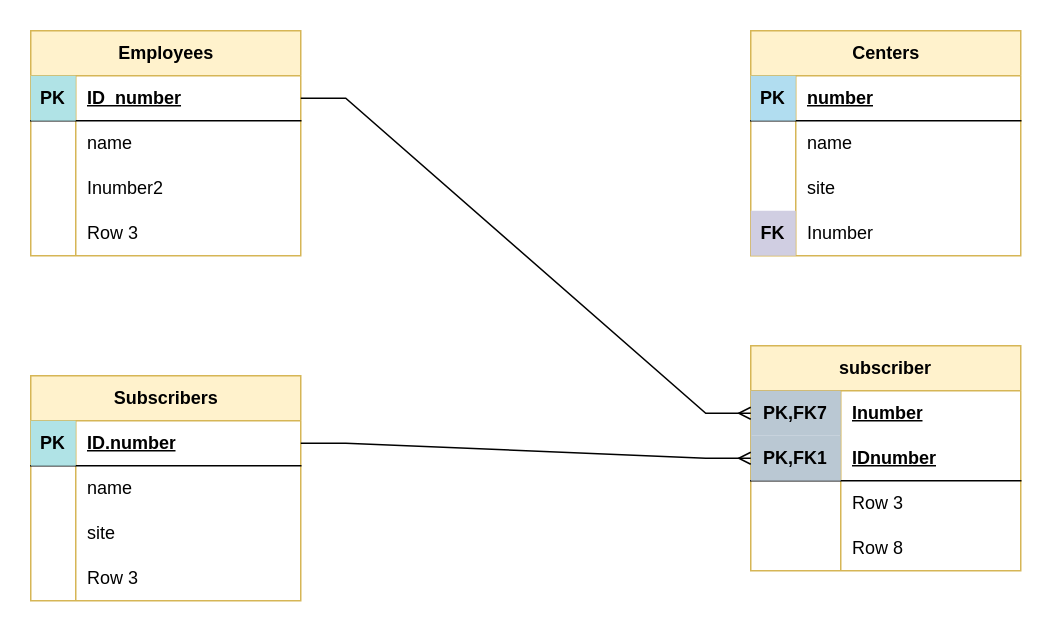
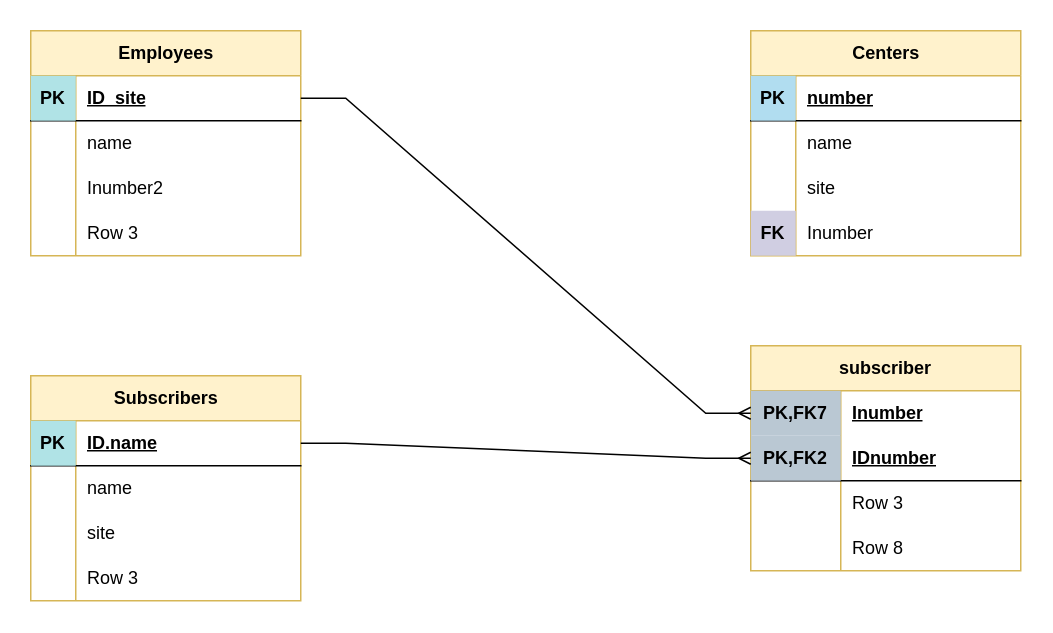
node "ID_number": label "ID_number" -> "ID_site"
node "ID.number": label "ID.number" -> "ID.name"
node "PK,FK1": label "PK,FK1" -> "PK,FK2"
